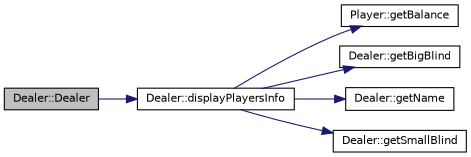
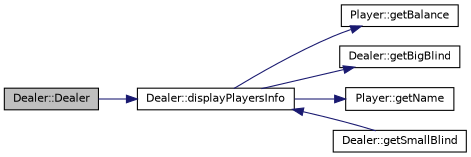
node "Dealer::getName": label "Dealer::getName" -> "Player::getName"
edge "Dealer::displayPlayersInfo" -> "Dealer::getSmallBlind": reversed
